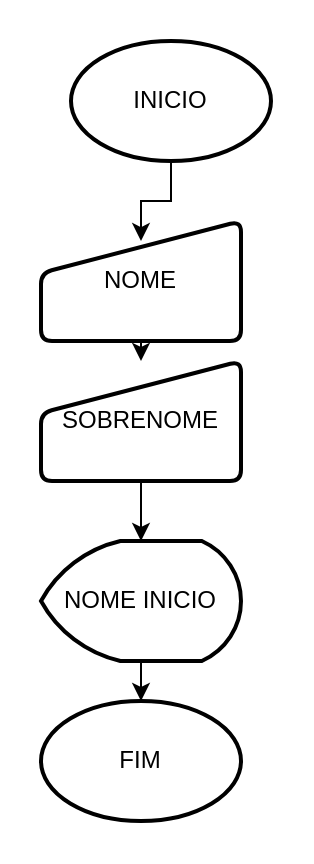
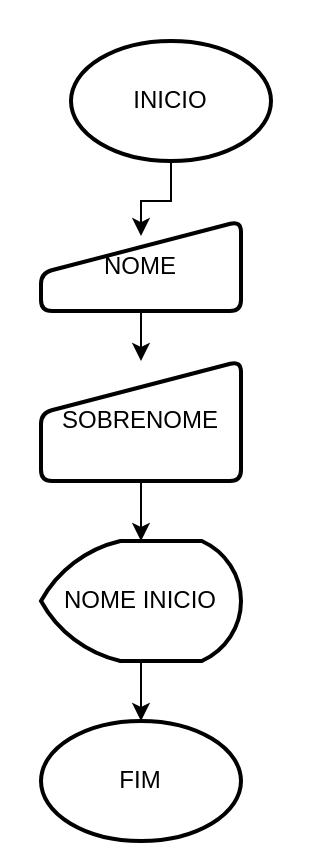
node "NOME": size 200x120 -> 200x90
node "FIM": moved (141, 761) -> (141, 781)
